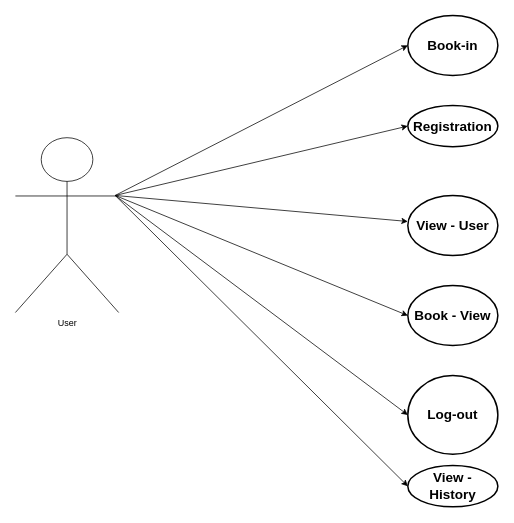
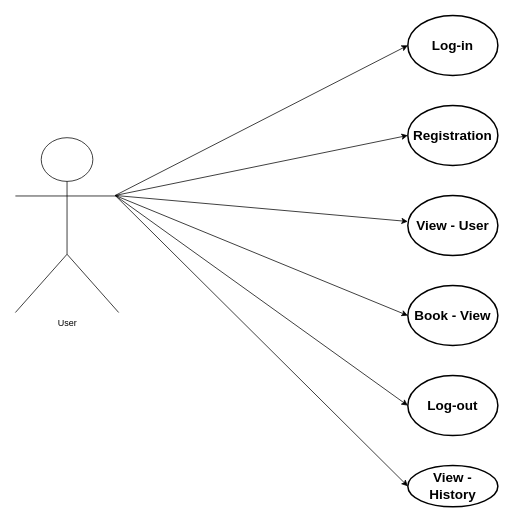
node "Book-in": label "Book-in" -> "Log-in"
node "Registration": size 90x41 -> 90x60
node "Log-out": size 90x79 -> 90x60
